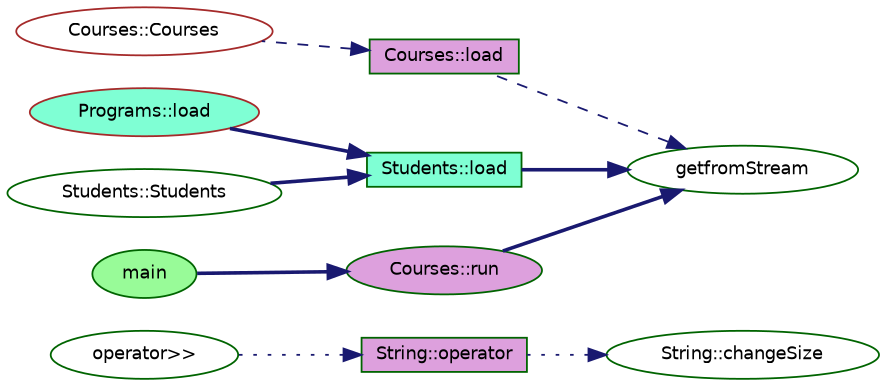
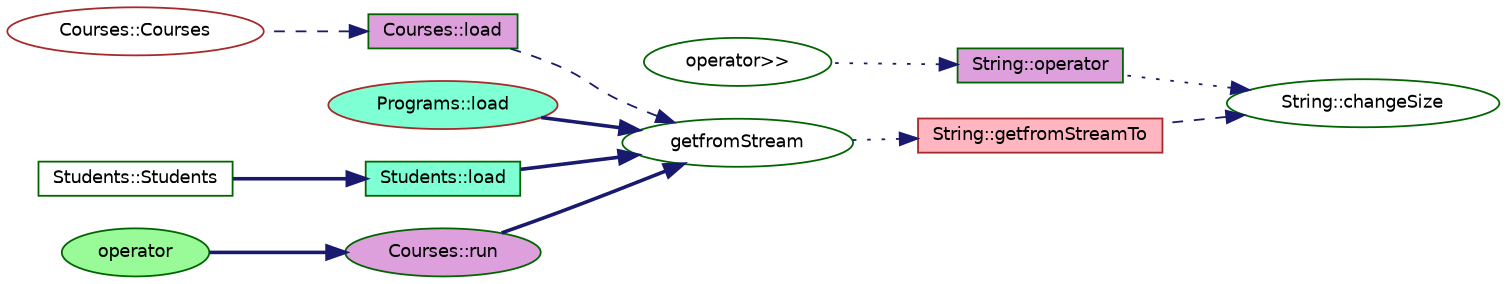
node "String::getfromStreamTo": added
edge "Programs::load" -> "Students::load": now "Programs::load" -> "getfromStream"
node "Students::Students": shape ellipse -> box
node "main": label "main" -> "operator"
